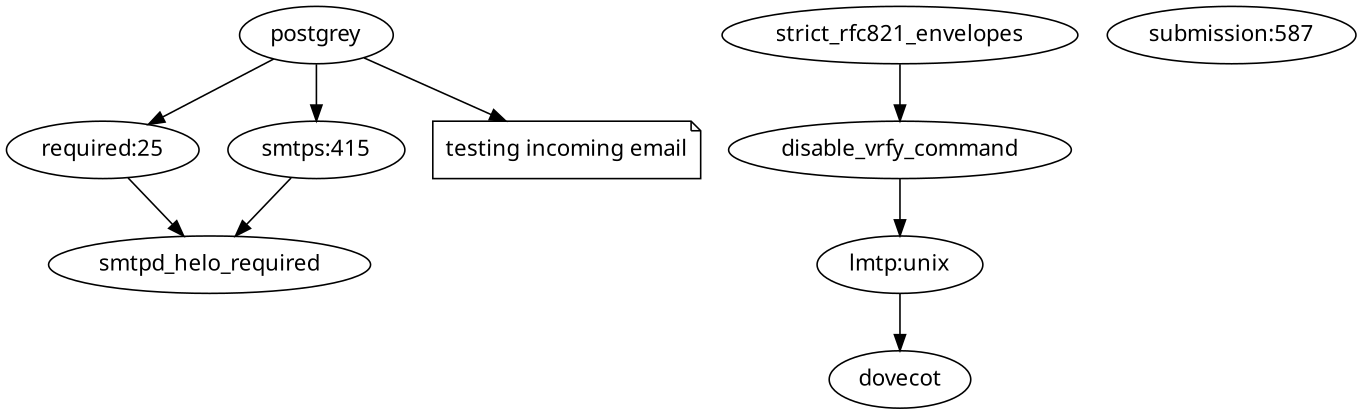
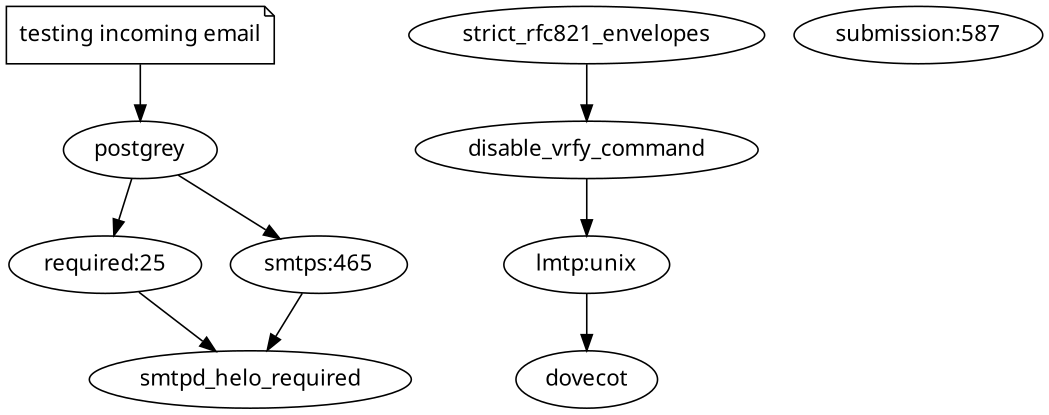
edge "postgrey" -> "testing incoming email": reversed
node "smtps:415": label "smtps:415" -> "smtps:465"
